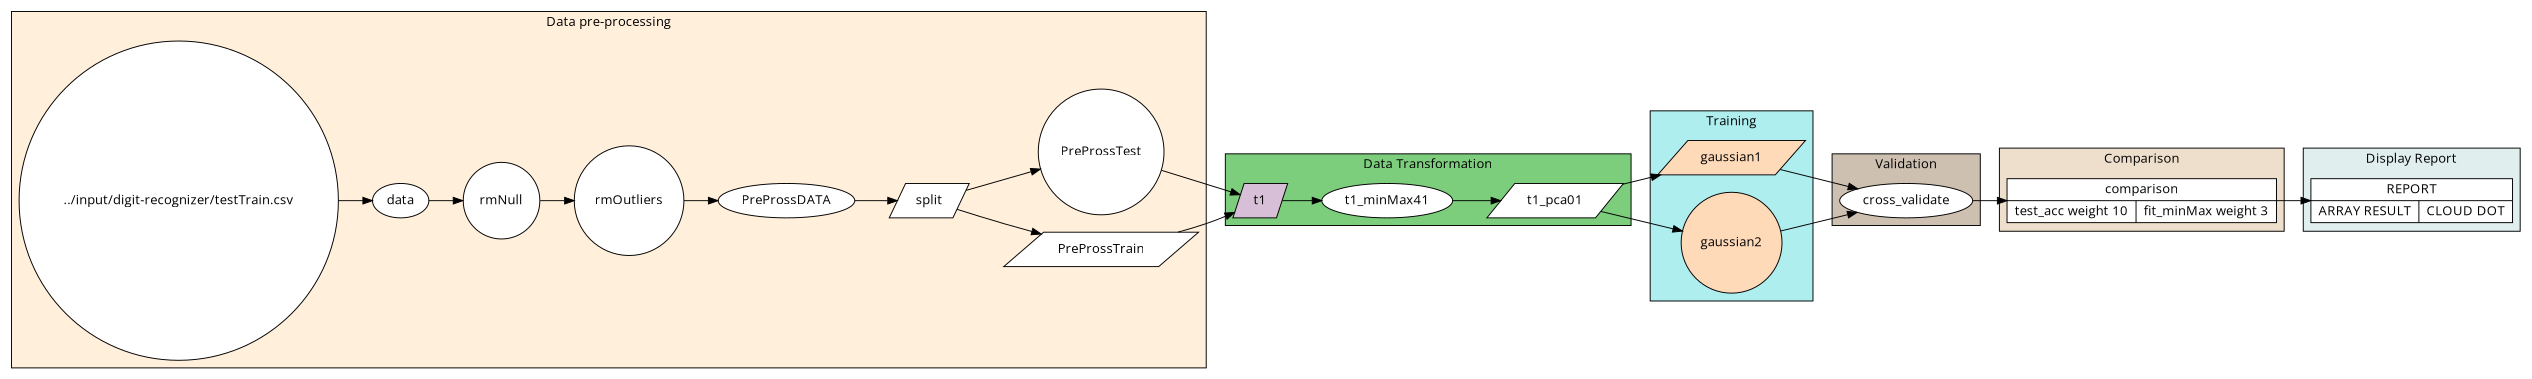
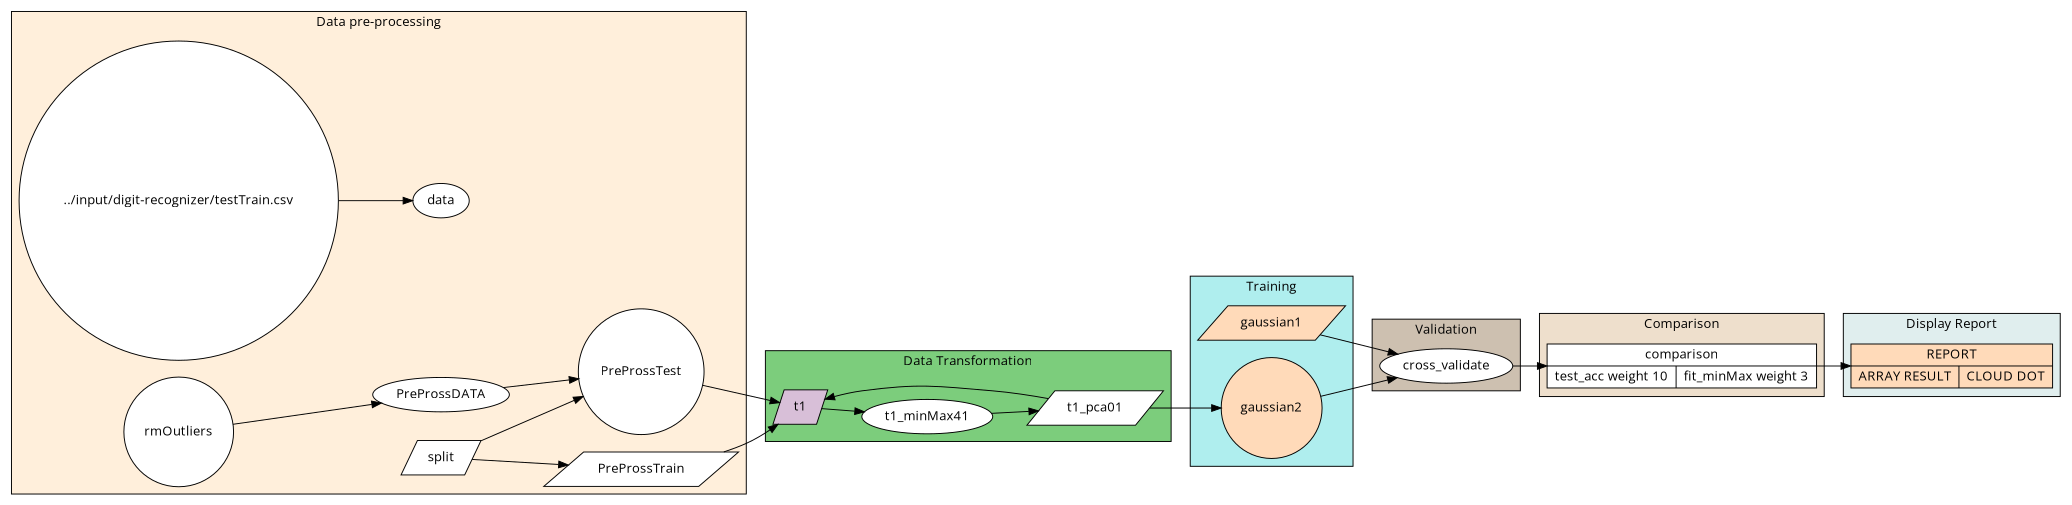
edge "t1_pca01" -> "gaussian1": now "t1_pca01" -> "t1"
node "rmNull": removed
edge "PreProssDATA" -> "split": now "PreProssDATA" -> "PreProssTest"
node "REPORT": fillcolor white -> peachpuff
